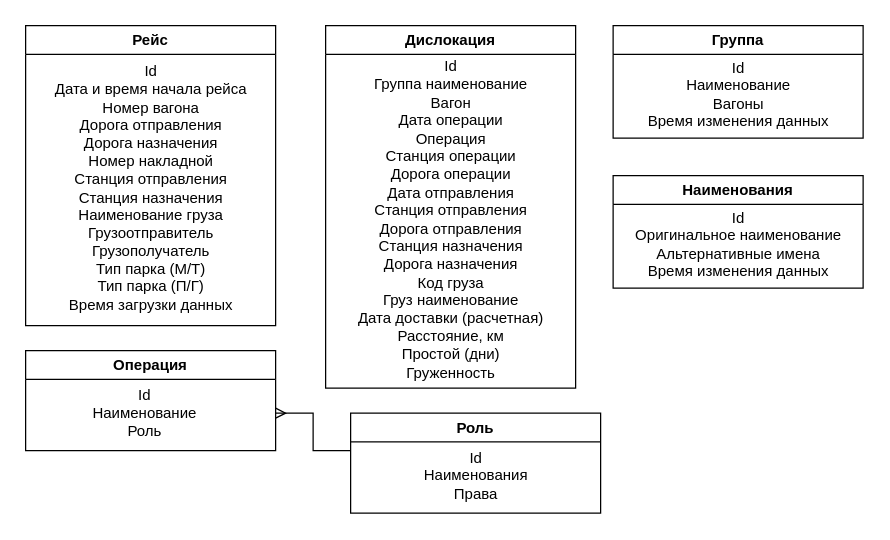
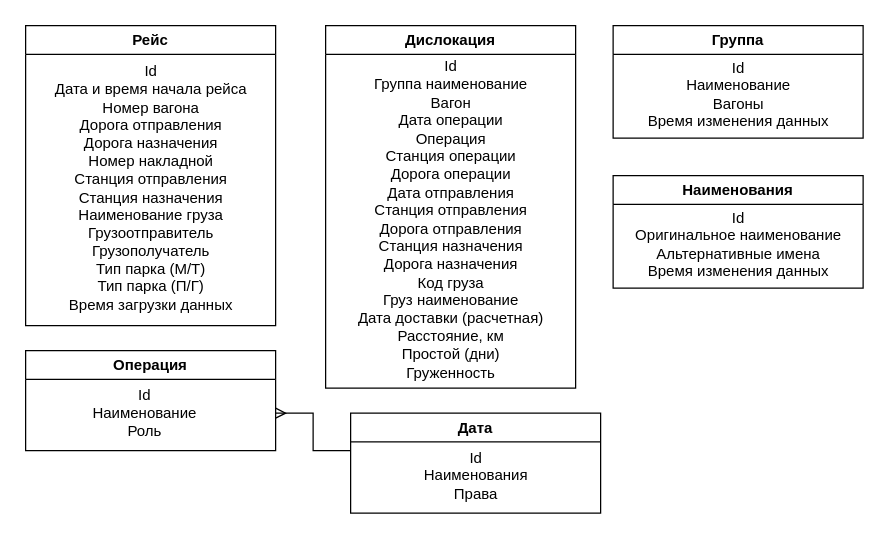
node "Роль": label "Роль" -> "Дата"
